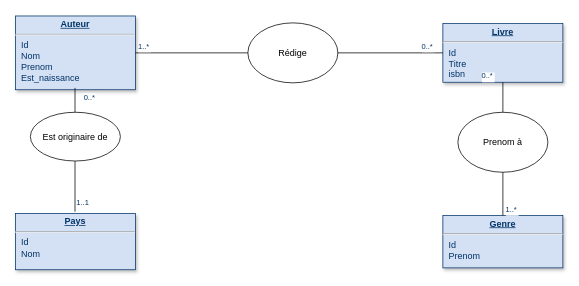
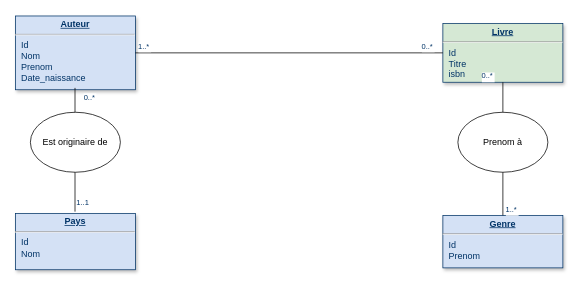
node "Auteur Id Nom Prenom Est_naissance": label "Auteur Id Nom Prenom Est_naissance" -> "Auteur Id Nom Prenom Date_naissance"
node "Rédige": removed
node "Livre Id Titre isbn": fillcolor #d4e1f5 -> #d5e8d4
node "Est originaire de": size 90x49 -> 90x60
